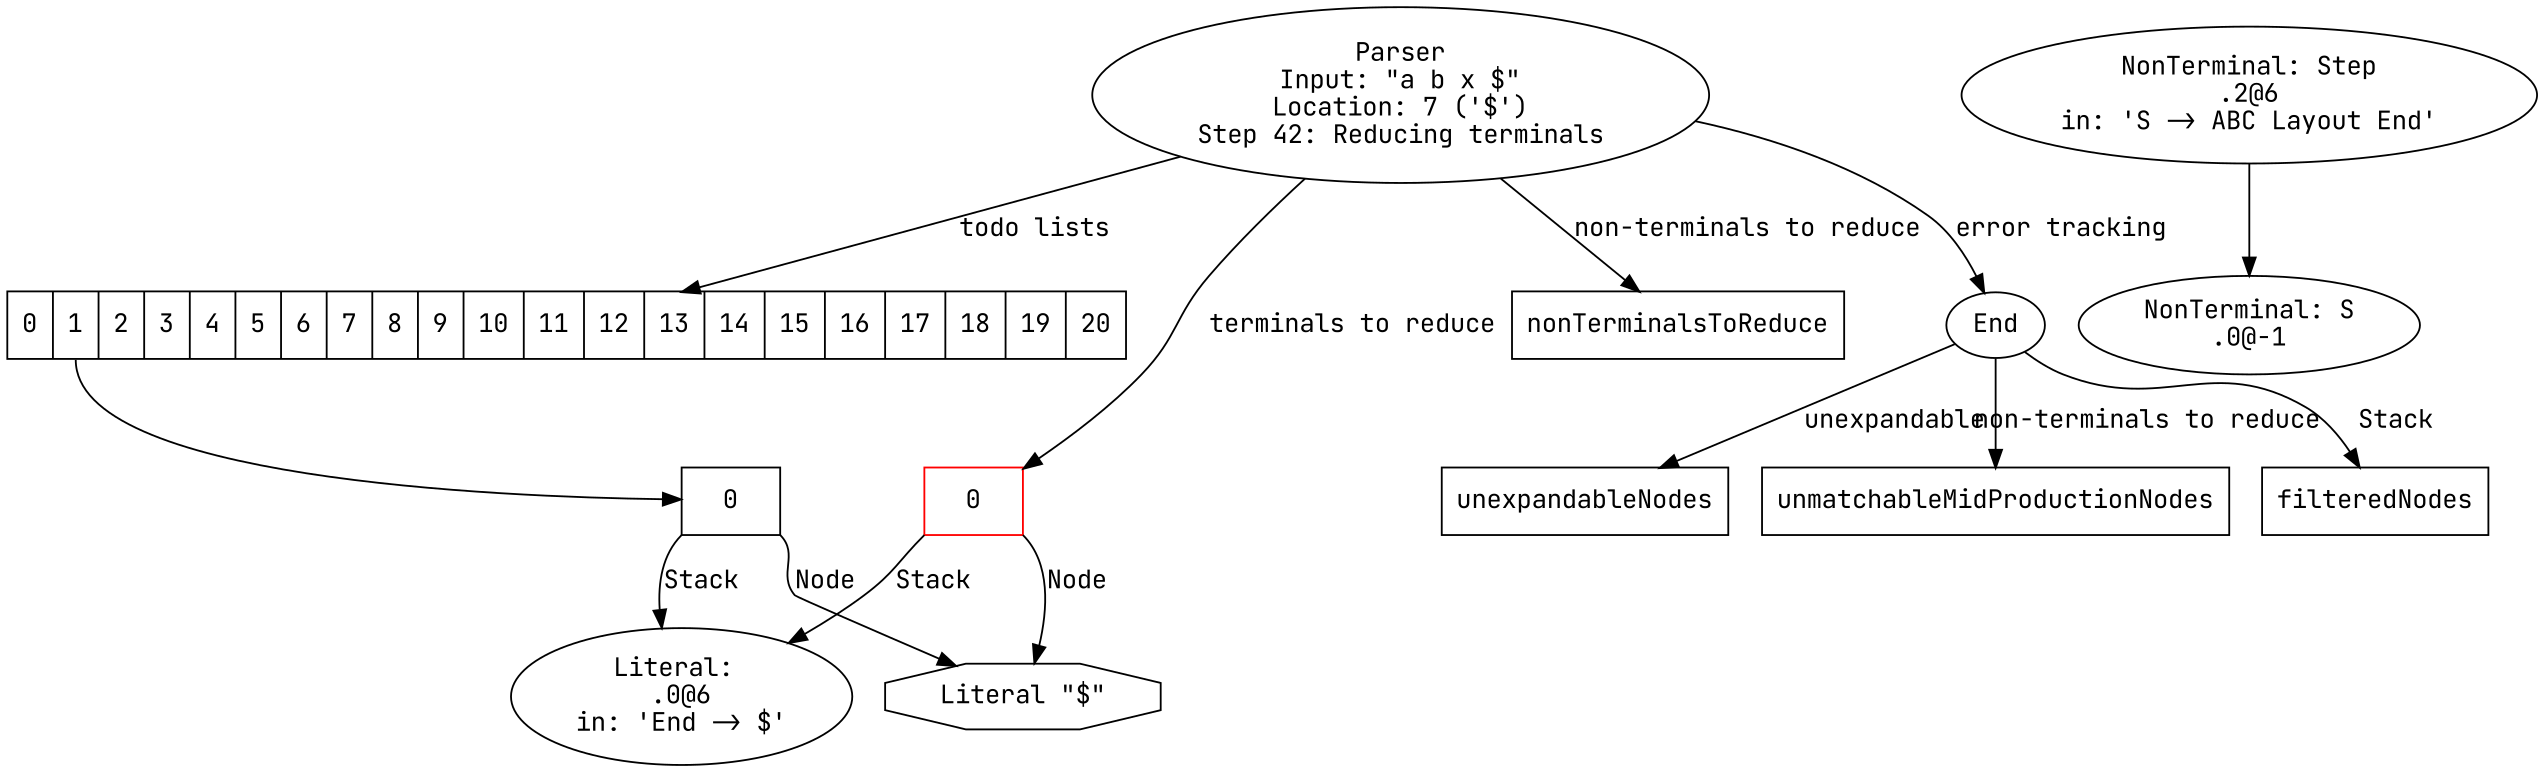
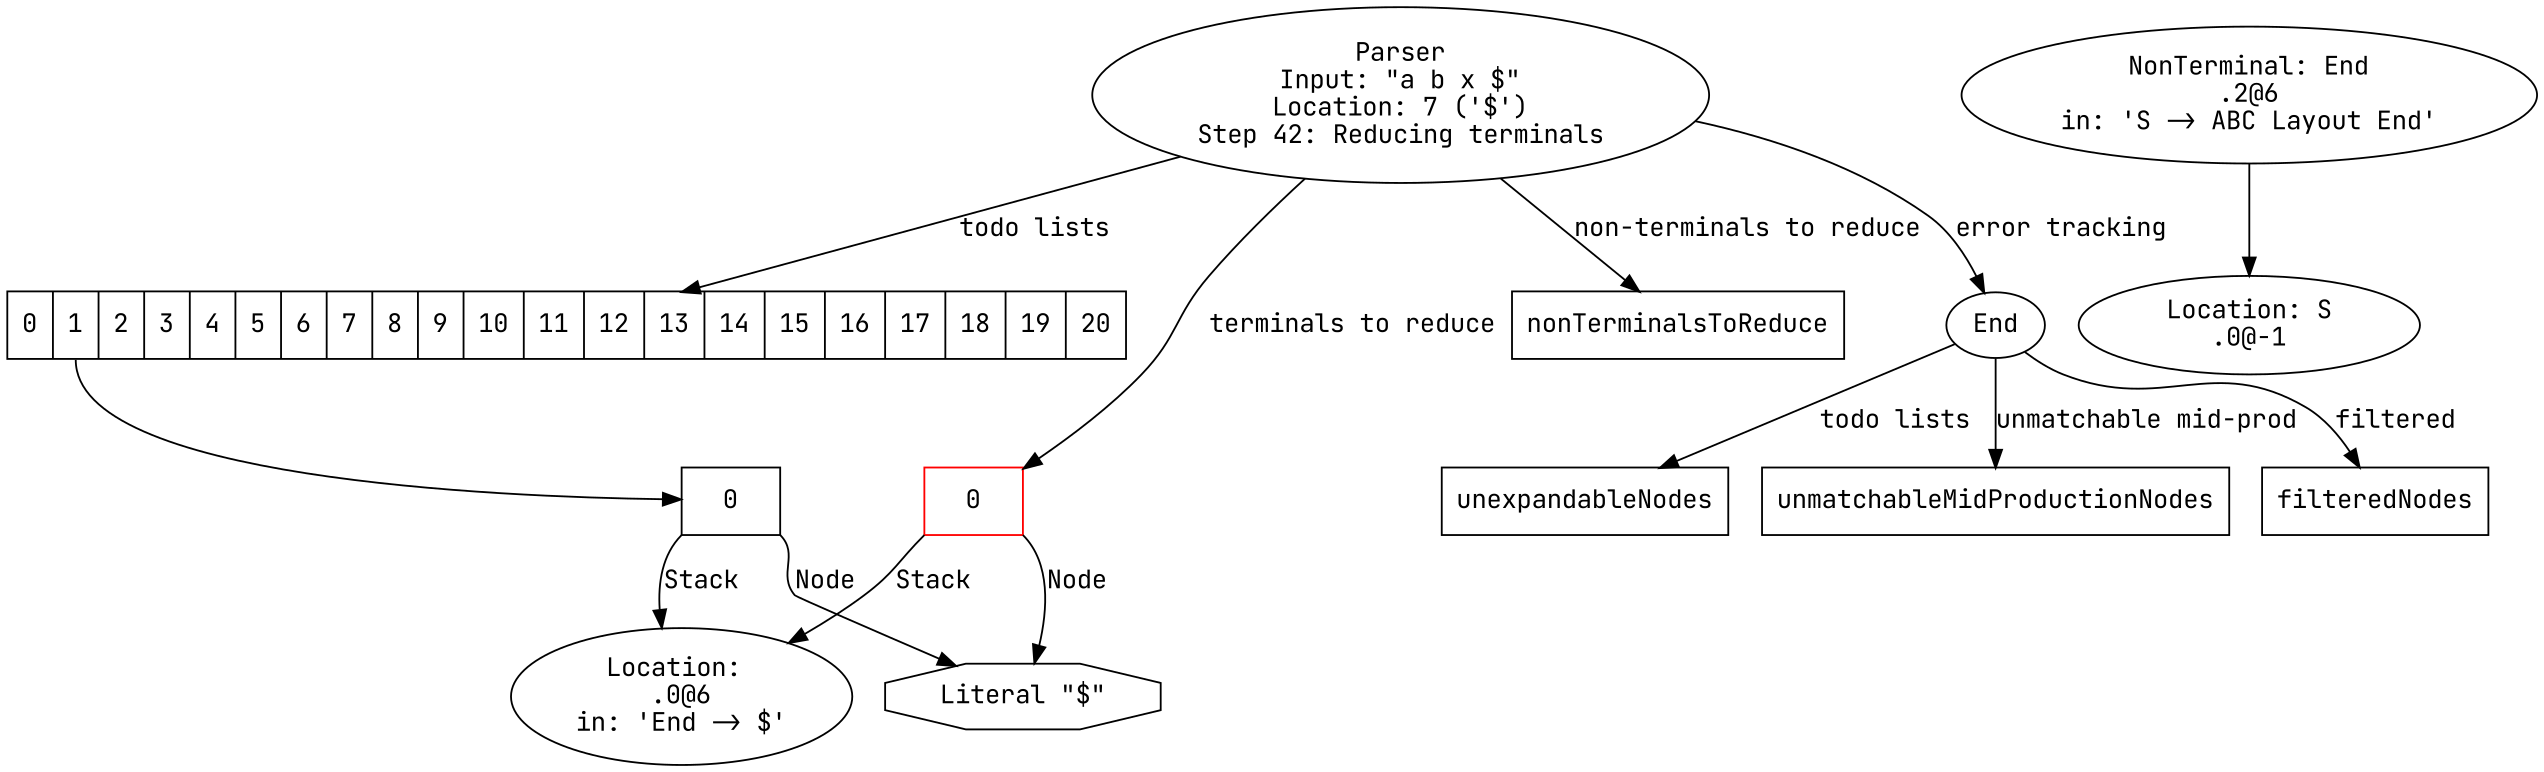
node "NonTerminal: Step .2@6 in: 'S -> ABC Layout End'": label "NonTerminal: Step .2@6 in: 'S -> ABC Layout End'" -> "NonTerminal: End .2@6 in: 'S -> ABC Layout End'"
node "NonTerminal: S .0@-1": label "NonTerminal: S .0@-1" -> "Location: S .0@-1"
edge "End" -> "unexpandableNodes": label "unexpandable" -> "todo lists"
edge "End" -> "unmatchableMidProductionNodes": label "non-terminals to reduce" -> "unmatchable mid-prod"
edge "End" -> "filteredNodes": label "Stack" -> "filtered"
node "Literal: .0@6 in: 'End -> $'": label "Literal: .0@6 in: 'End -> $'" -> "Location: .0@6 in: 'End -> $'"
